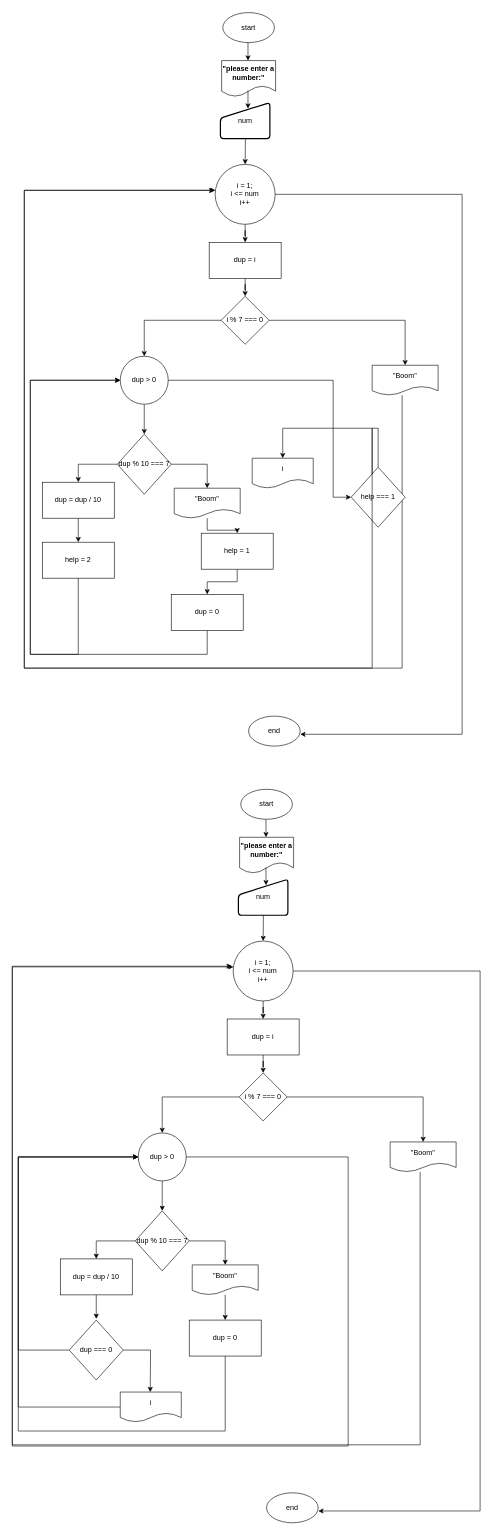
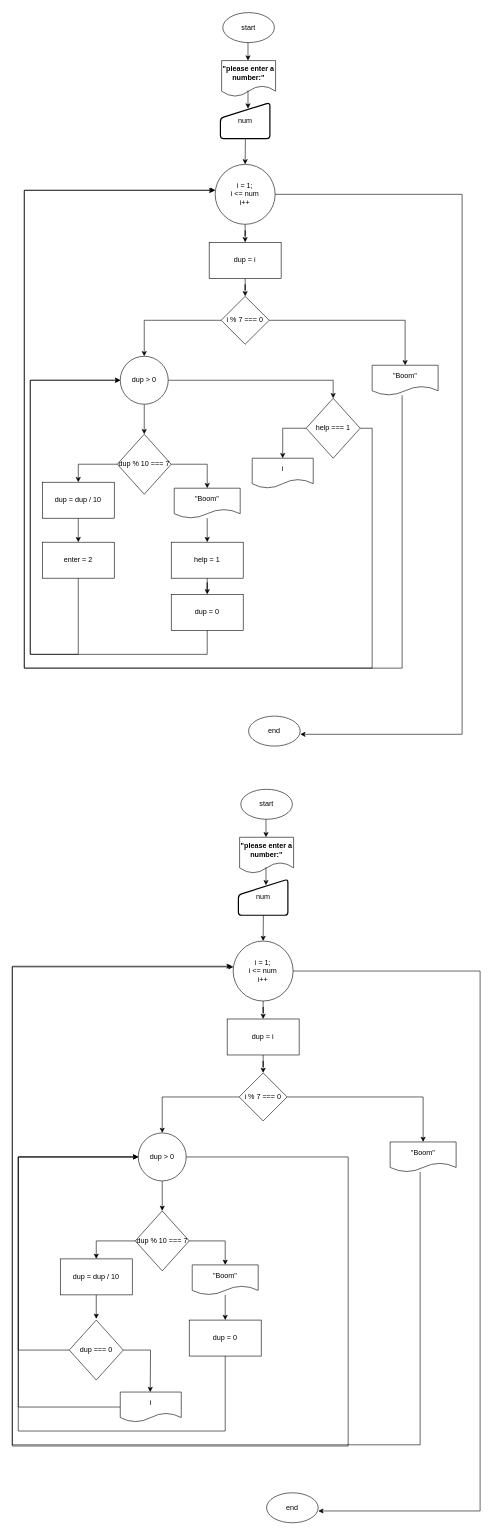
node "help === 1": moved (378, 497) -> (333, 428)
node "help = 1": moved (237, 551) -> (207, 560)
node "help = 2": label "help = 2" -> "enter = 2"
